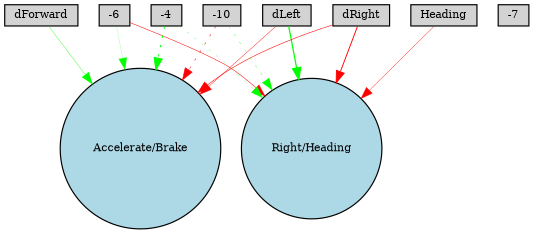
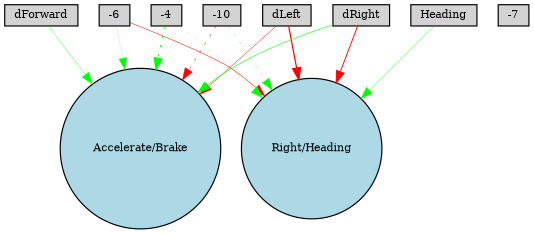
edge "dLeft" -> "Right/Heading": color green -> red
edge "dRight" -> "Accelerate/Brake": color red -> green
edge "Heading" -> "Right/Heading": color red -> green
